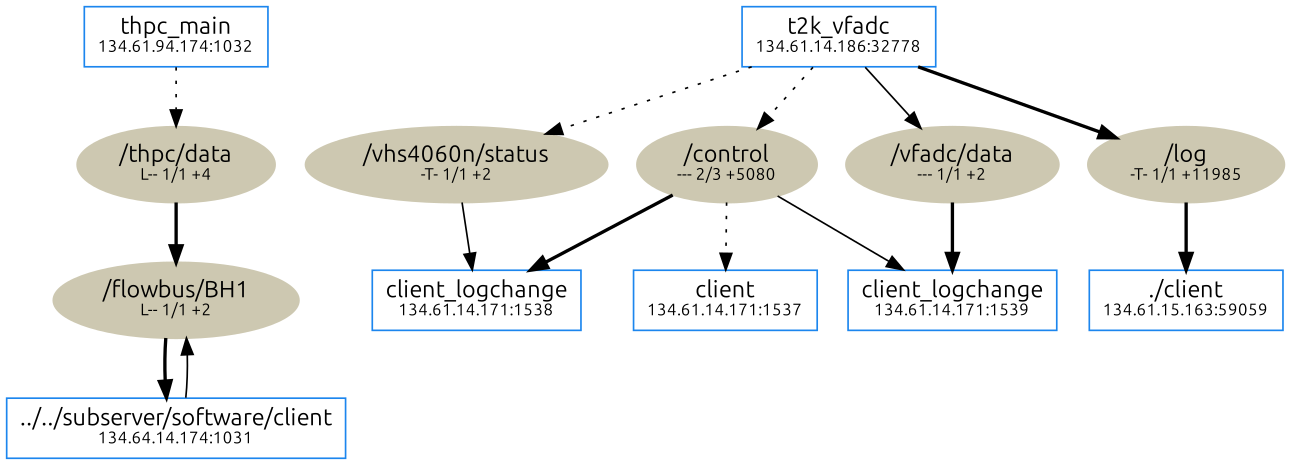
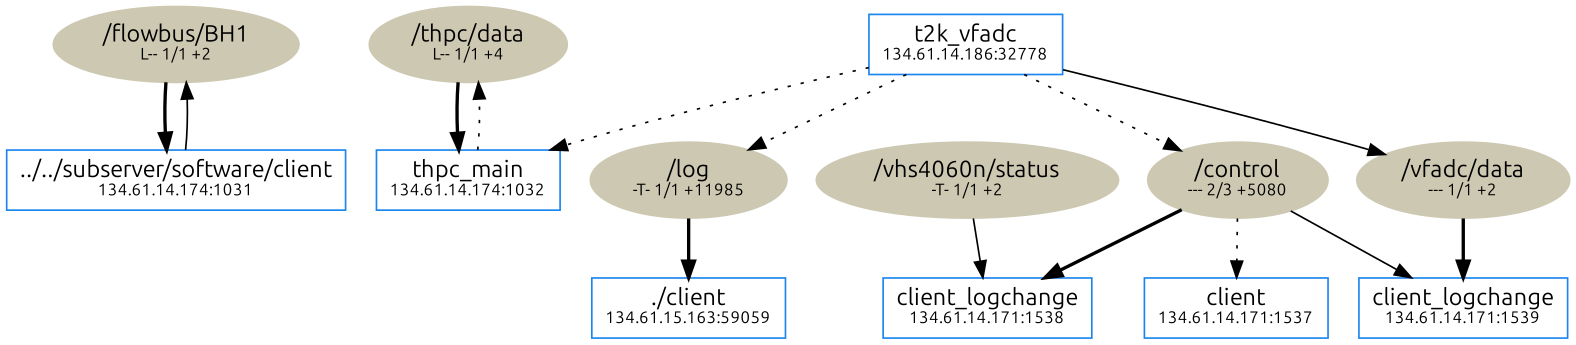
node "thpc_main": text "134.61.94.174:1032" -> "134.61.14.174:1032"
edge "t2k_vfadc" -> "/vhs4060n/status": now "t2k_vfadc" -> "thpc_main"
edge "t2k_vfadc" -> "/log": style bold -> dotted
edge "/thpc/data" -> "/flowbus/BH1": now "/thpc/data" -> "thpc_main"
node "../../subserver/software/client": text "134.64.14.174:1031" -> "134.61.14.174:1031"
